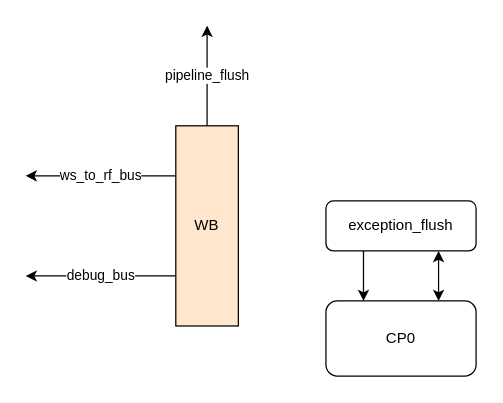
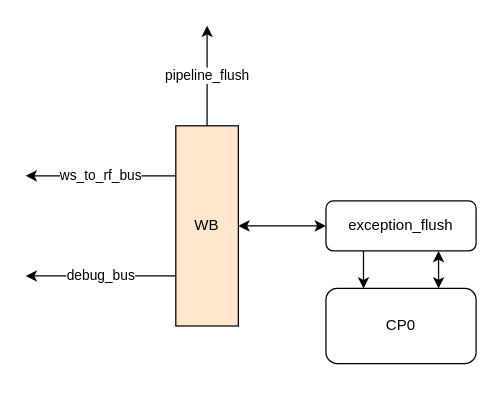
edge "WB" -- "exception_flush": added
node "CP0": moved (401, 338) -> (401, 326)
